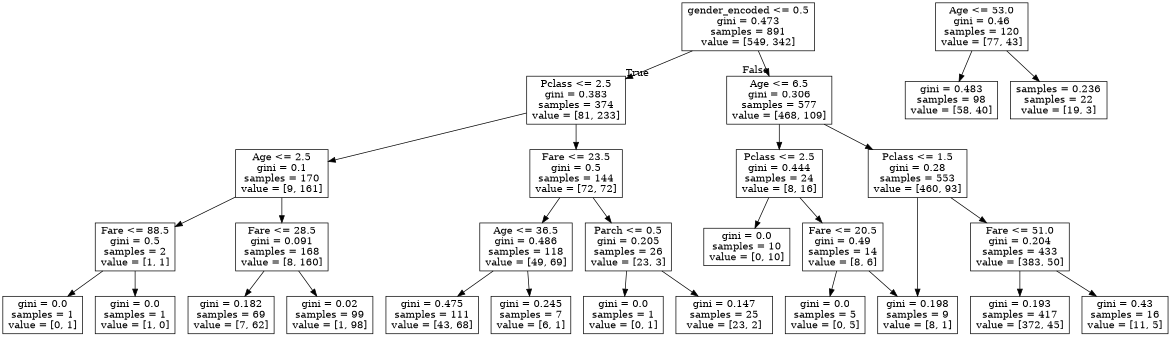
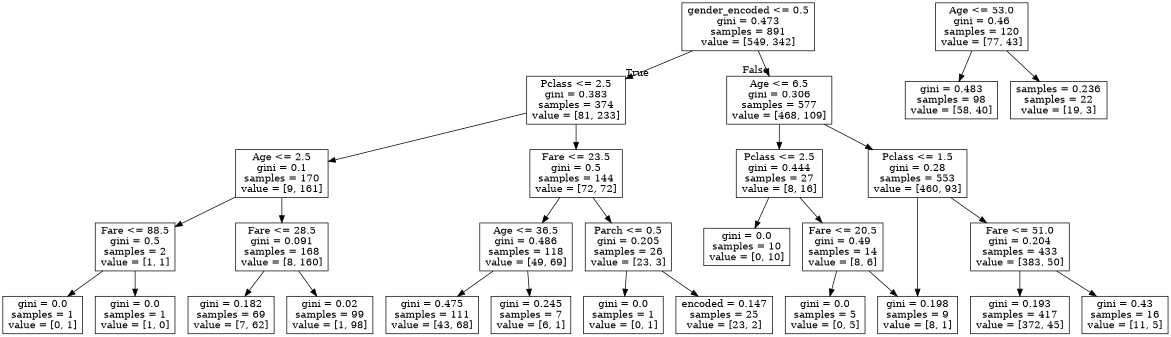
node "Pclass <= 2.5 gini = 0.444 samples = 24 value = [8, 16]": label "Pclass <= 2.5 gini = 0.444 samples = 24 value = [8, 16]" -> "Pclass <= 2.5 gini = 0.444 samples = 27 value = [8, 16]"
node "gini = 0.147 samples = 25 value = [23, 2]": label "gini = 0.147 samples = 25 value = [23, 2]" -> "encoded = 0.147 samples = 25 value = [23, 2]"
